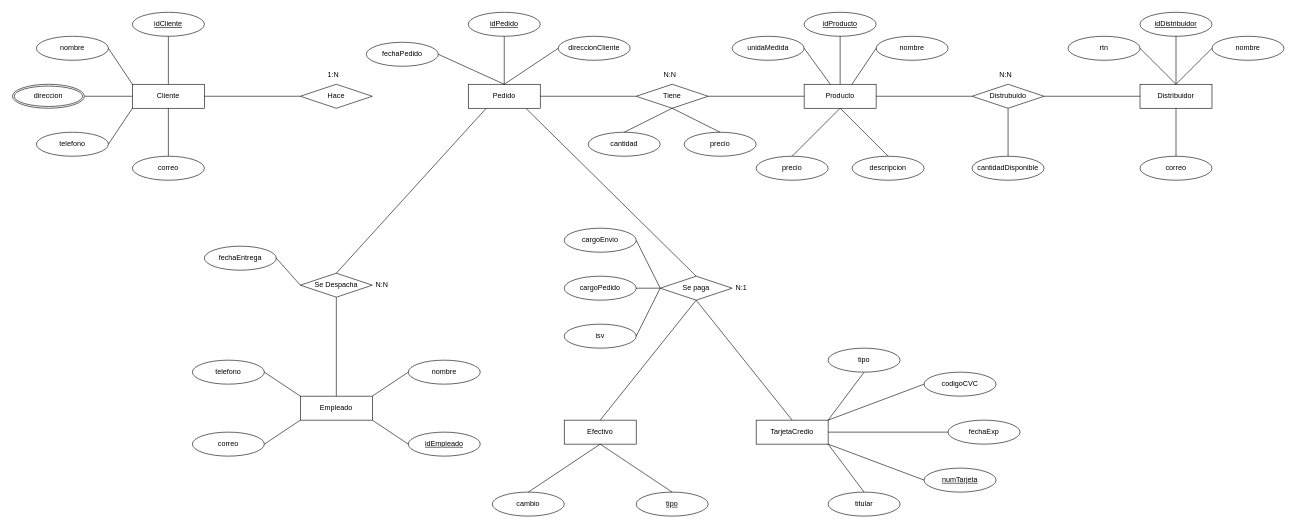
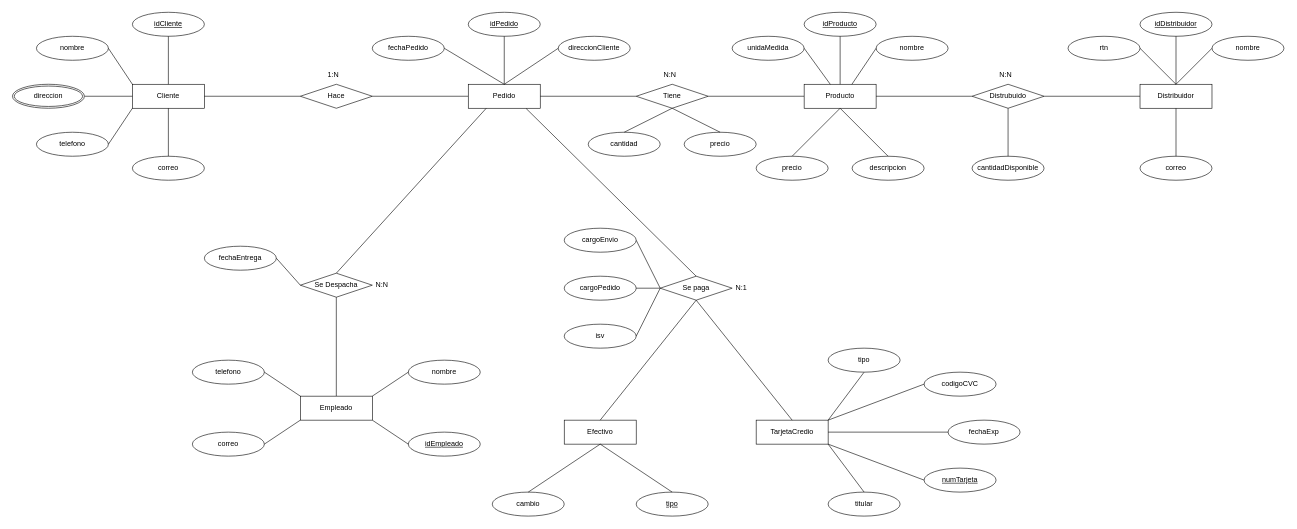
node "fechaPedido": moved (402, 54) -> (408, 48)
edge "Hace" -- "Pedido": added
